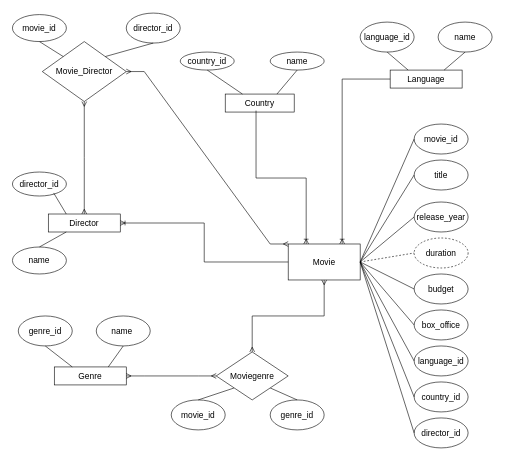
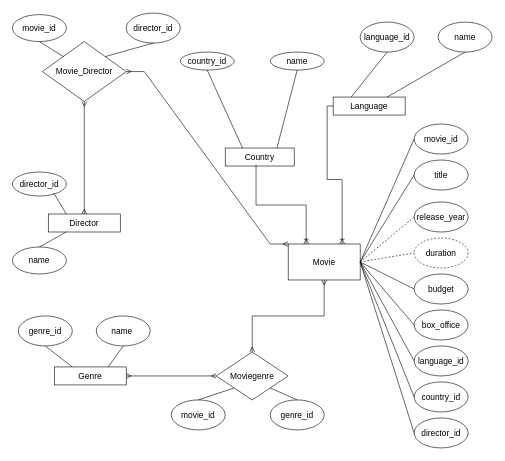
node "Language": moved (426, 79) -> (369, 106)
node "Country": moved (260, 103) -> (260, 157)
edge "release_year" -- "Movie": style solid -> dashed
edge "Movie" -> "Director": removed
